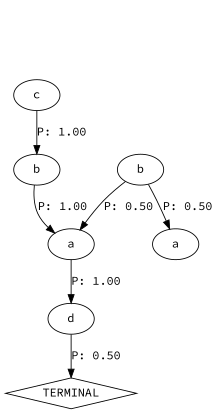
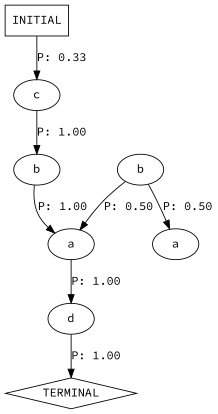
node "INITIAL": added
edge "d" -> "TERMINAL": label "P: 0.50" -> "P: 1.00"
